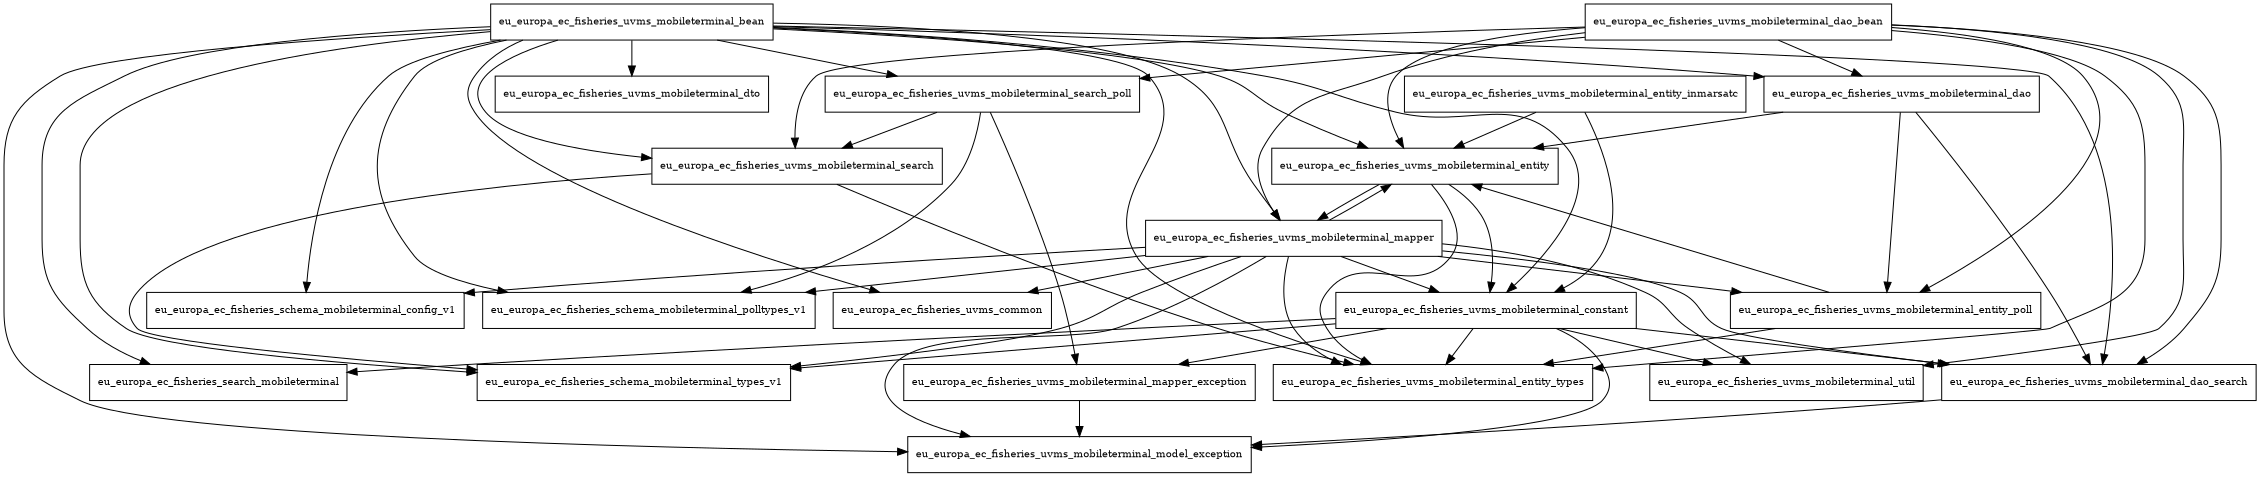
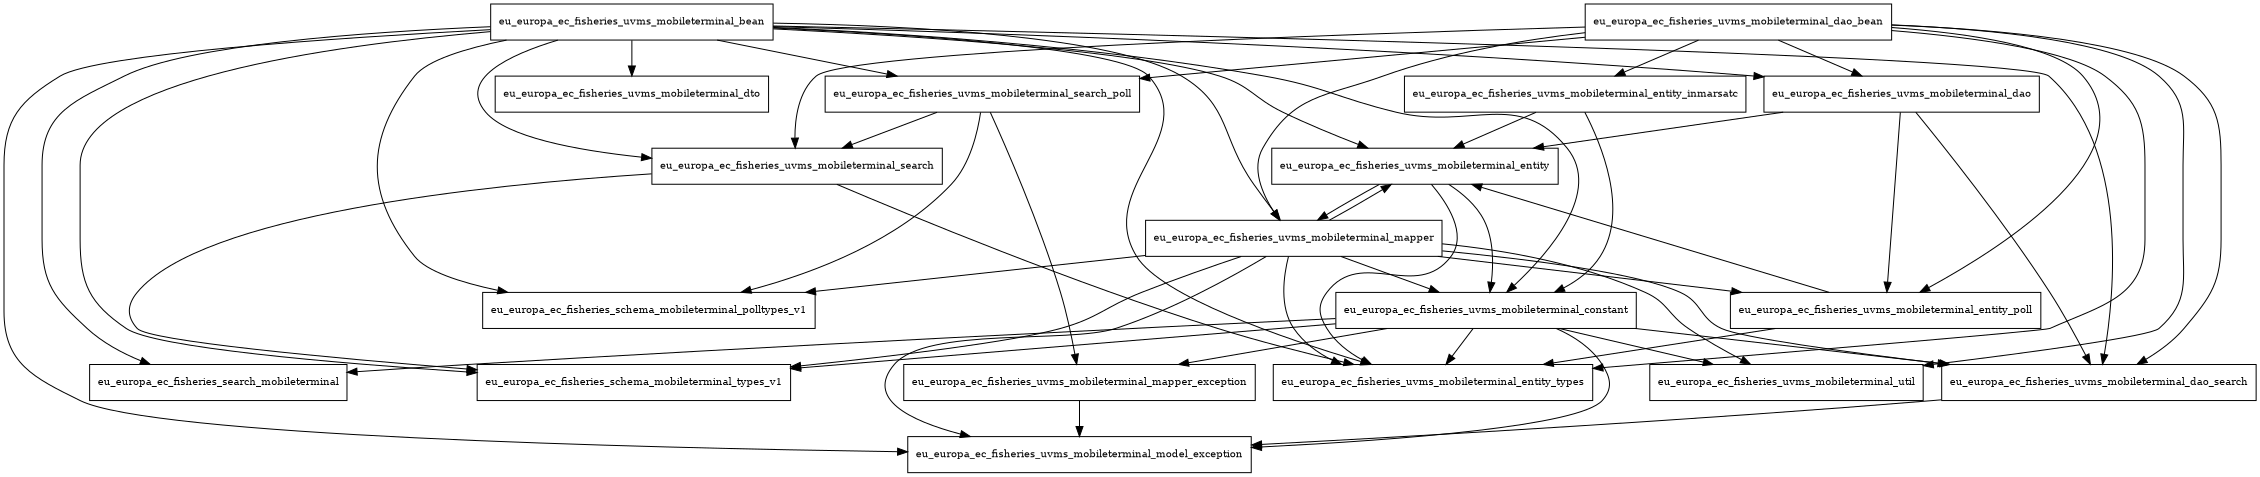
edge "eu_europa_ec_fisheries_uvms_mobileterminal_dao_bean" -> "eu_europa_ec_fisheries_uvms_mobileterminal_entity": now "eu_europa_ec_fisheries_uvms_mobileterminal_dao_bean" -> "eu_europa_ec_fisheries_uvms_mobileterminal_entity_inmarsatc"
node "eu_europa_ec_fisheries_schema_mobileterminal_config_v1": removed
node "eu_europa_ec_fisheries_uvms_common": removed
